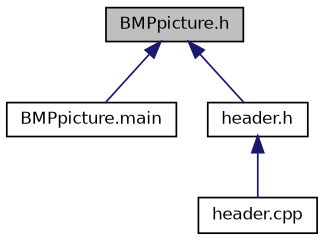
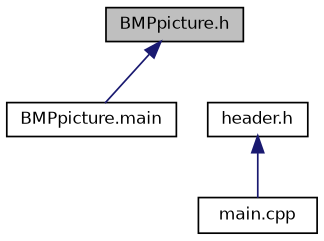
edge "header.h" -> "BMPpicture.h": removed
node "header.cpp": label "header.cpp" -> "main.cpp"
